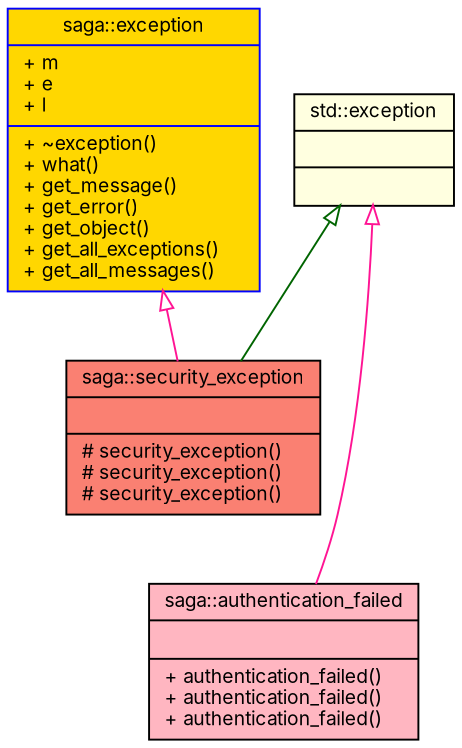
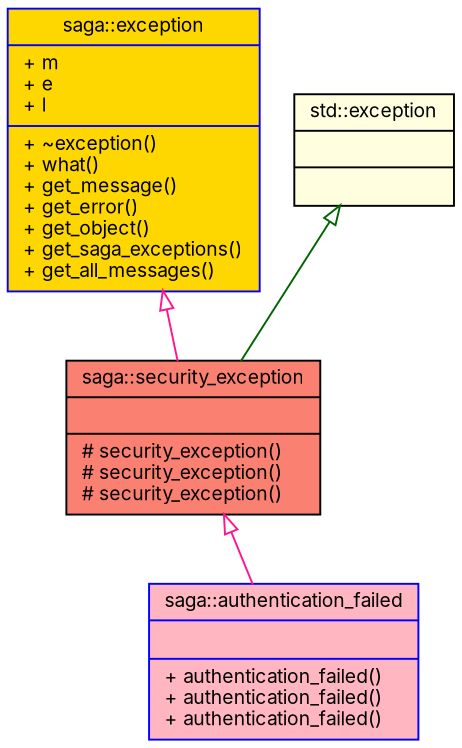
node "saga::exception": text "+ get_all_exceptions()" -> "+ get_saga_exceptions()"
edge "saga::authentication_failed" -> "std::exception": now "saga::authentication_failed" -> "saga::security_exception"
node "saga::authentication_failed": color black -> blue
